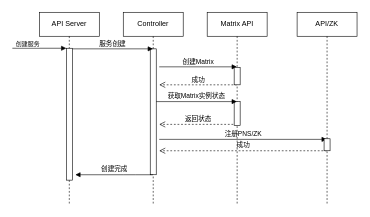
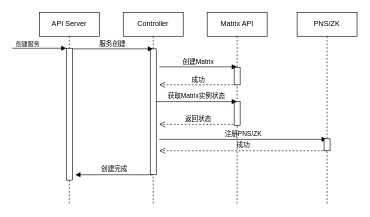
node "API/ZK": label "API/ZK" -> "PNS/ZK"
